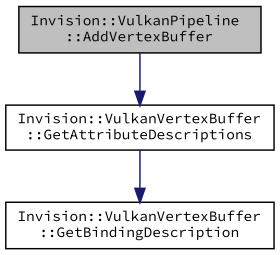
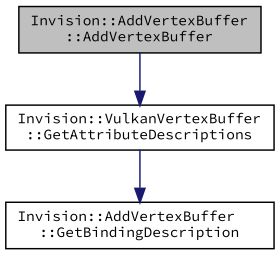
node "Invision::VulkanPipeline ::AddVertexBuffer": label "Invision::VulkanPipeline ::AddVertexBuffer" -> "Invision::AddVertexBuffer ::AddVertexBuffer"
node "Invision::VulkanVertexBuffer ::GetBindingDescription": label "Invision::VulkanVertexBuffer ::GetBindingDescription" -> "Invision::AddVertexBuffer ::GetBindingDescription"
